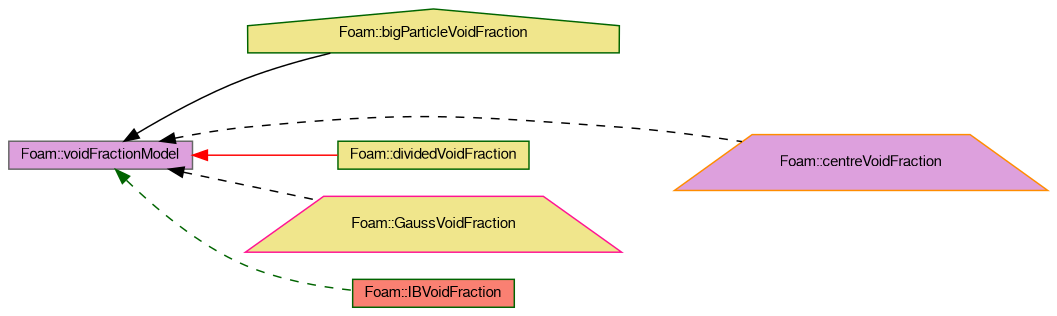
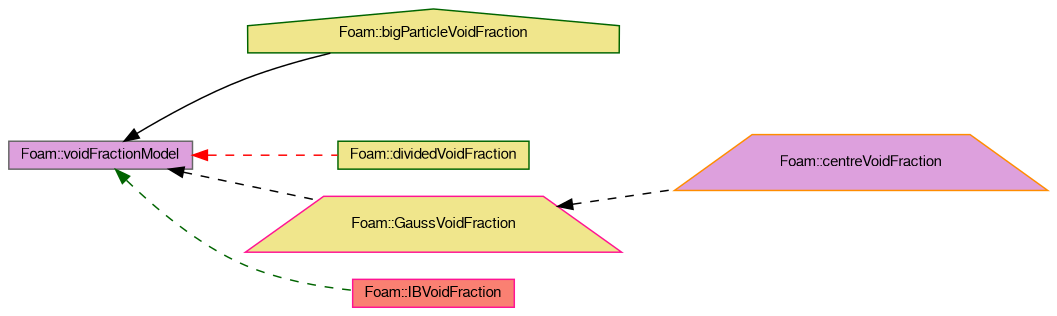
edge "Foam::centreVoidFraction" -> "Foam::voidFractionModel": now "Foam::centreVoidFraction" -> "Foam::GaussVoidFraction"
edge "Foam::dividedVoidFraction" -> "Foam::voidFractionModel": style solid -> dashed
node "Foam::IBVoidFraction": color darkgreen -> deeppink
